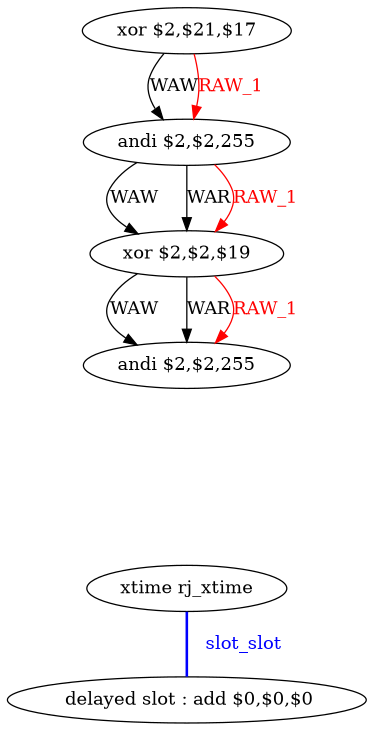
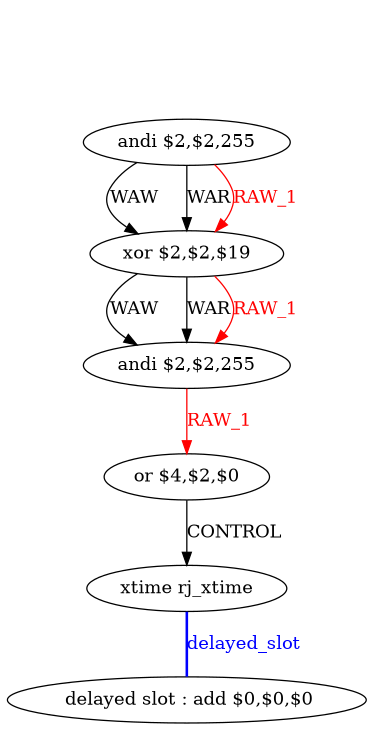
node "xor $2,$21,$17": removed
node "or $4,$2,$0": added
edge "xtime rj_xtime" -- "delayed slot : add $0,$0,$0": label "slot_slot" -> "delayed_slot"
